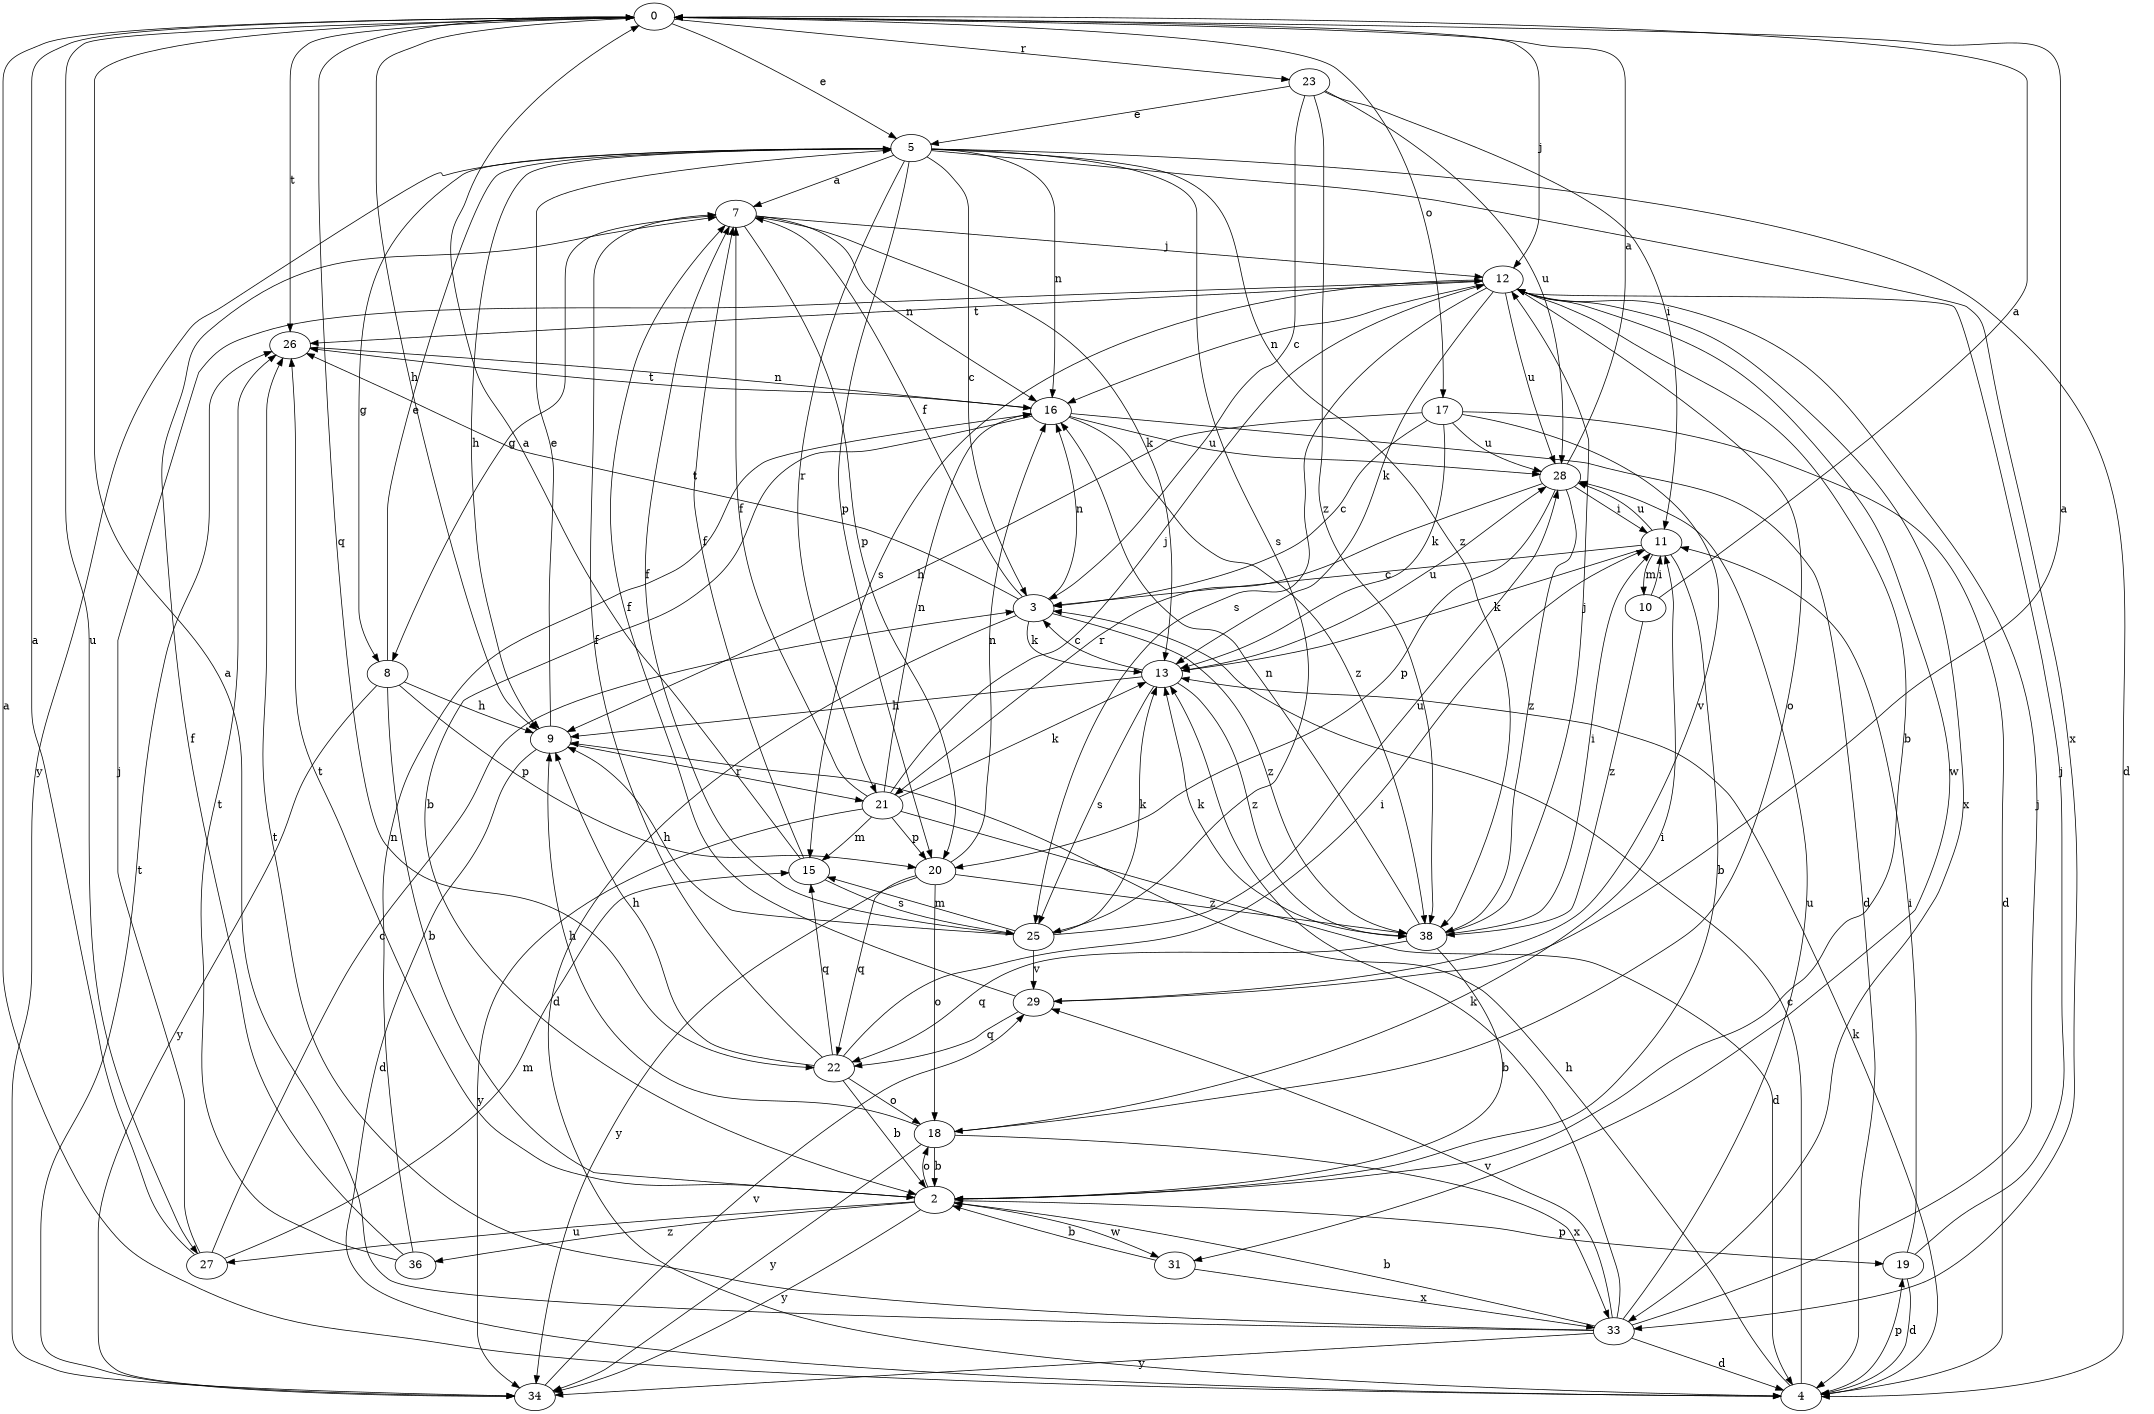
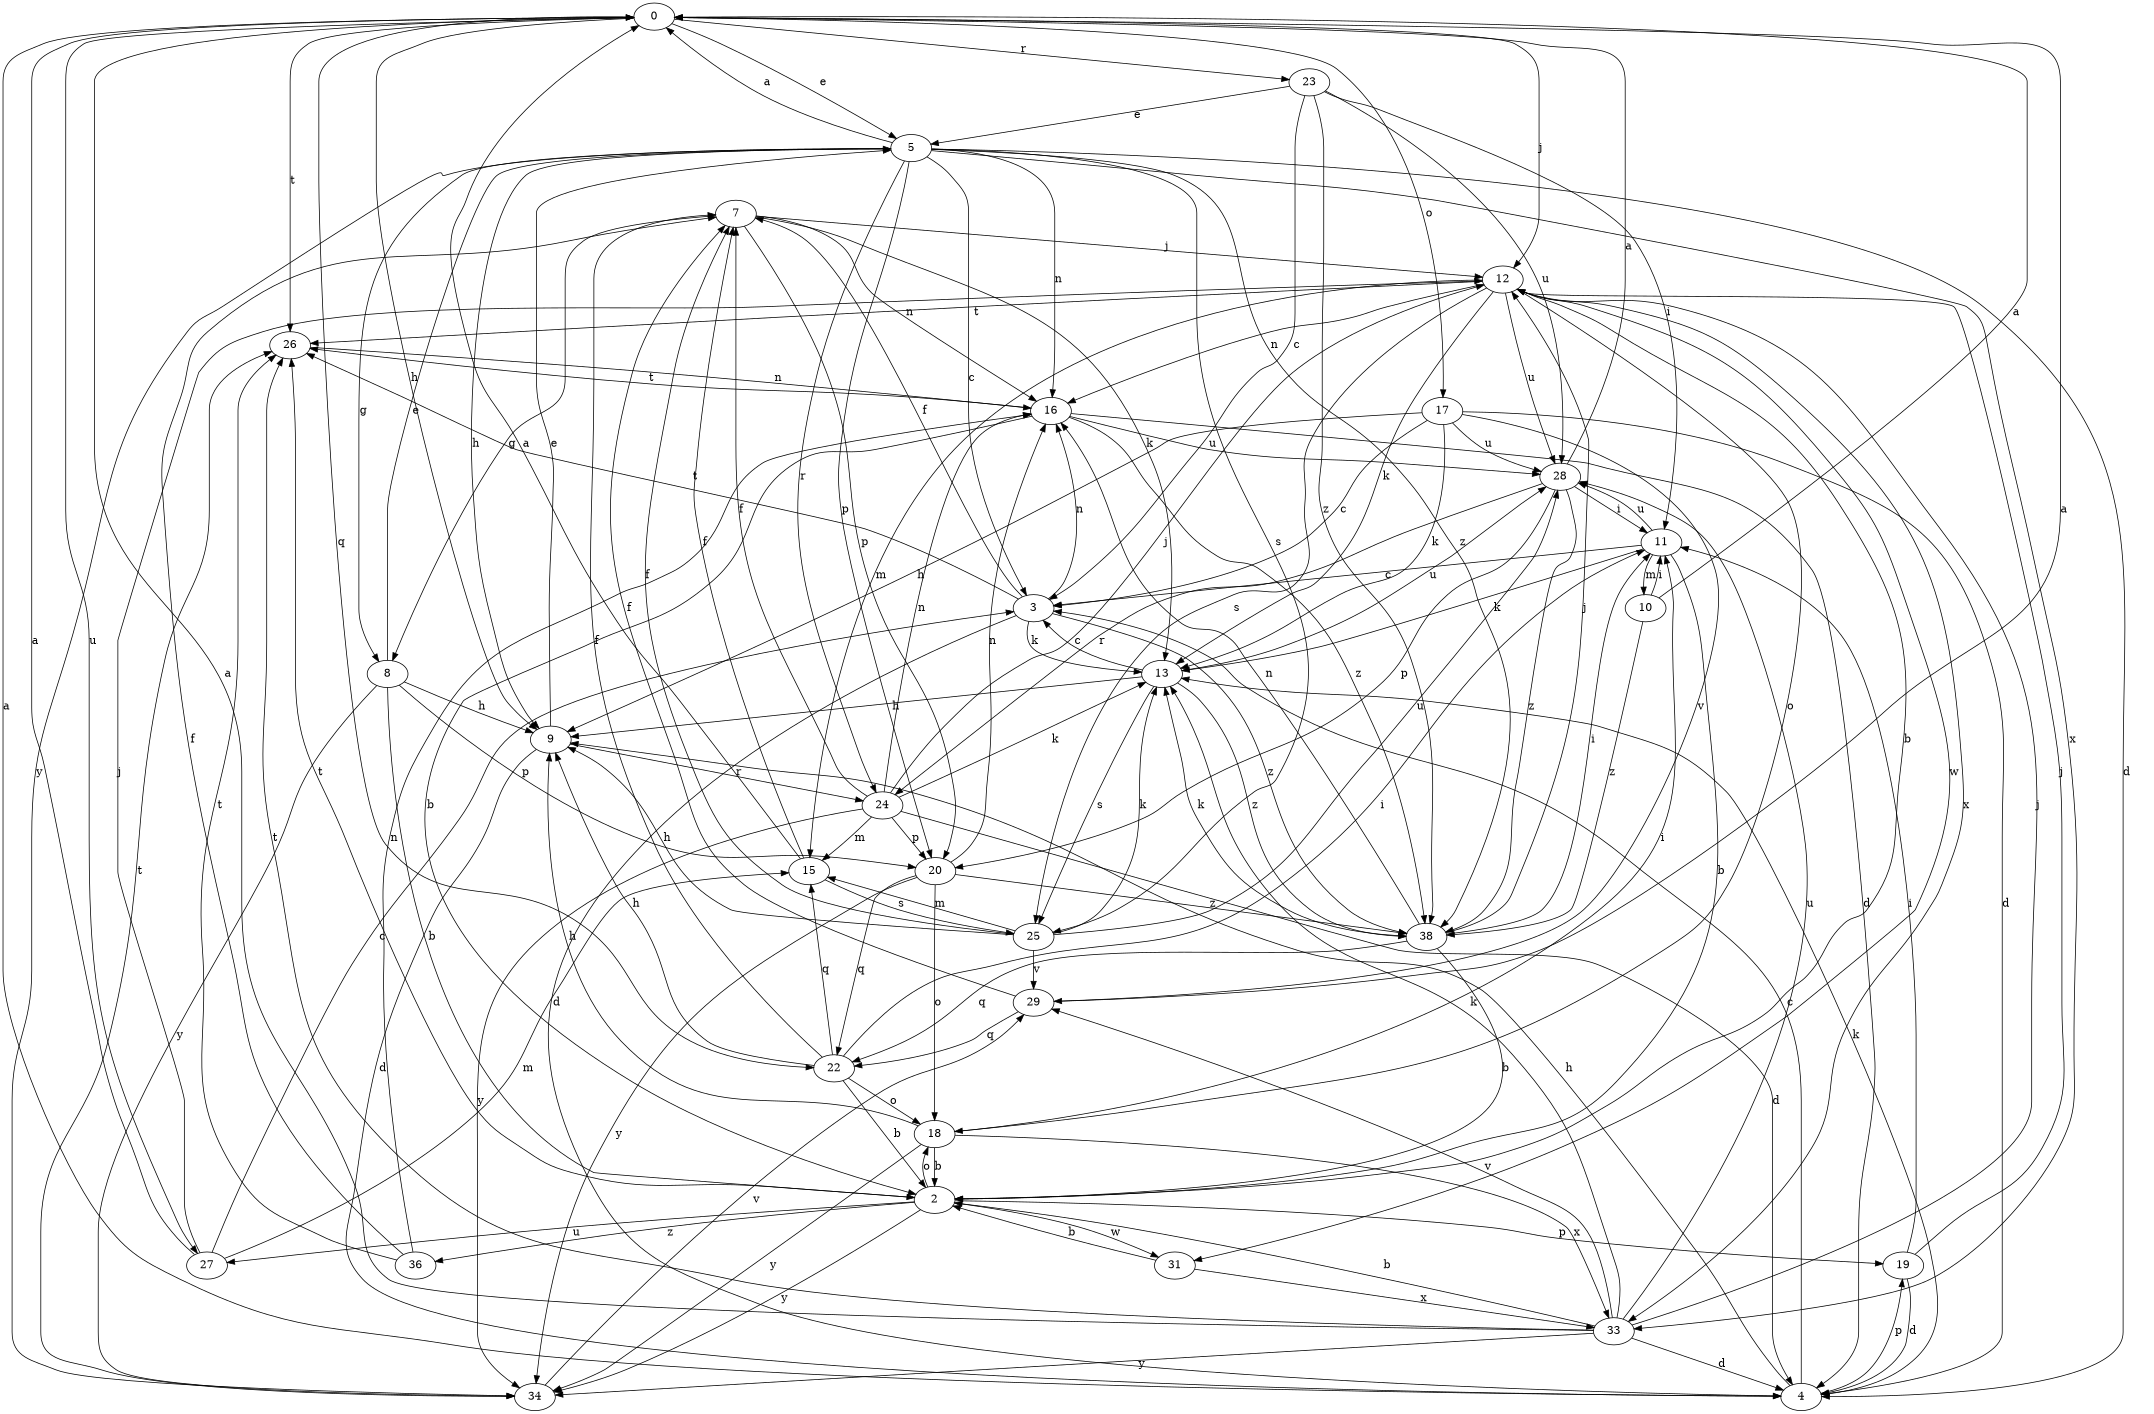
edge "5" -> "7": now "5" -> "0"
edge "12" -> "15": label "s" -> "m"
node "21": label "21" -> "24"
